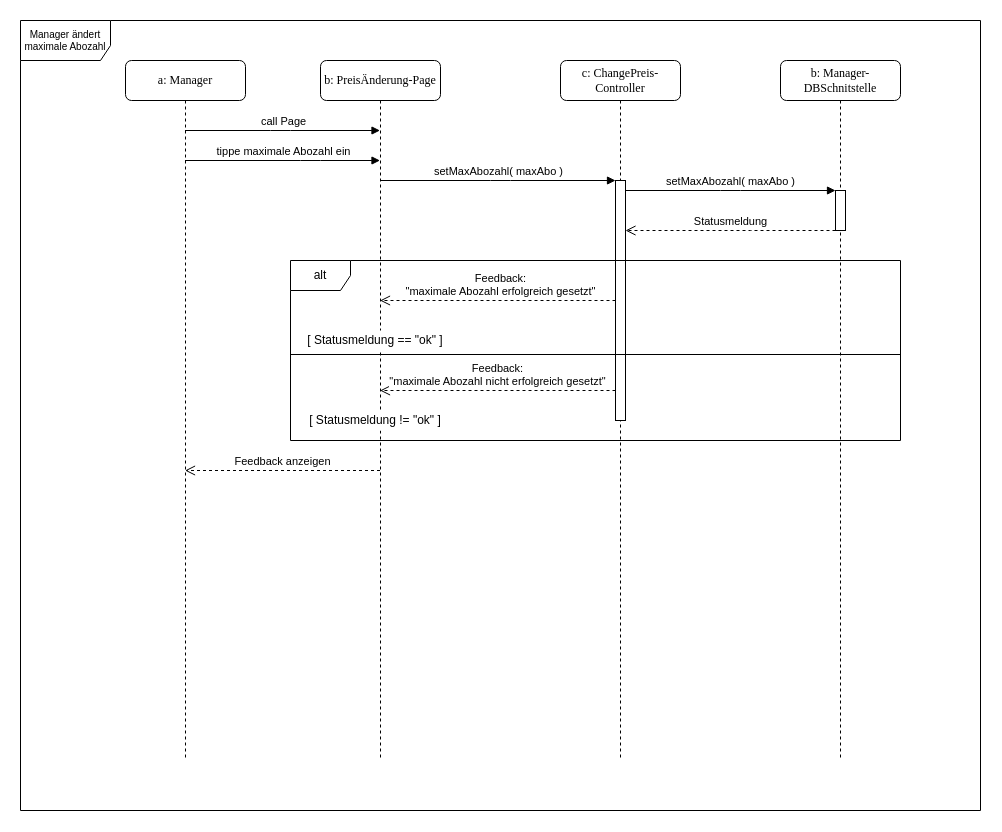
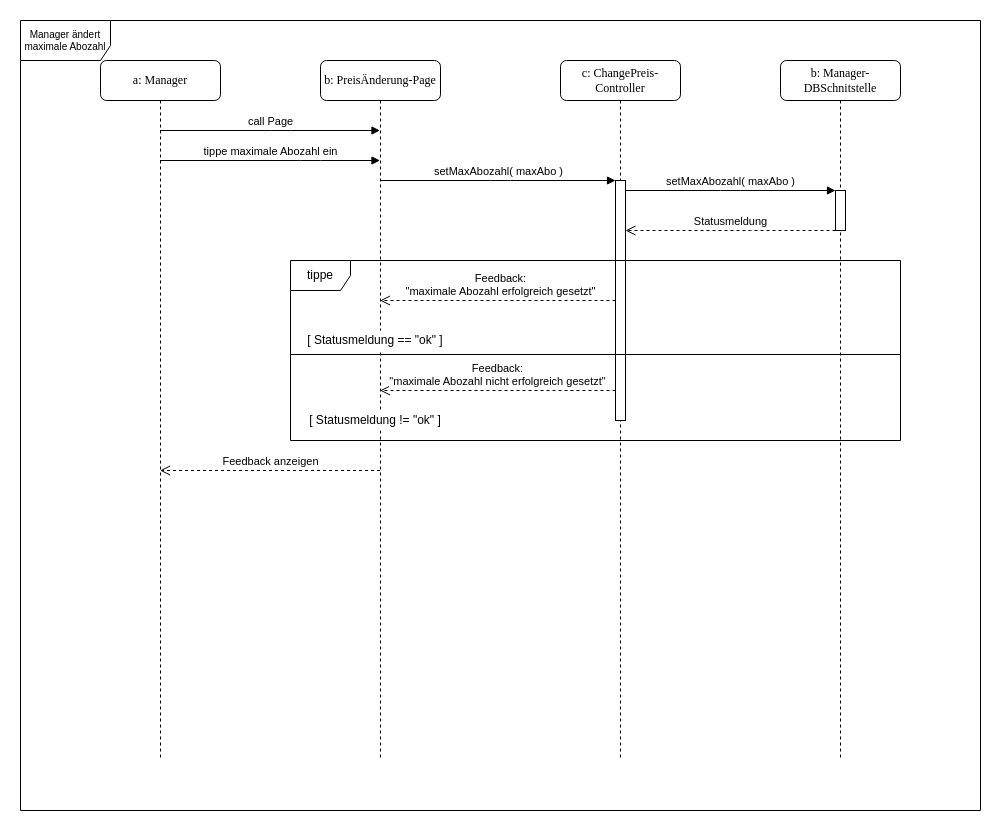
node "alt": label "alt" -> "tippe"
node "a: Manager": moved (186, 411) -> (161, 411)
